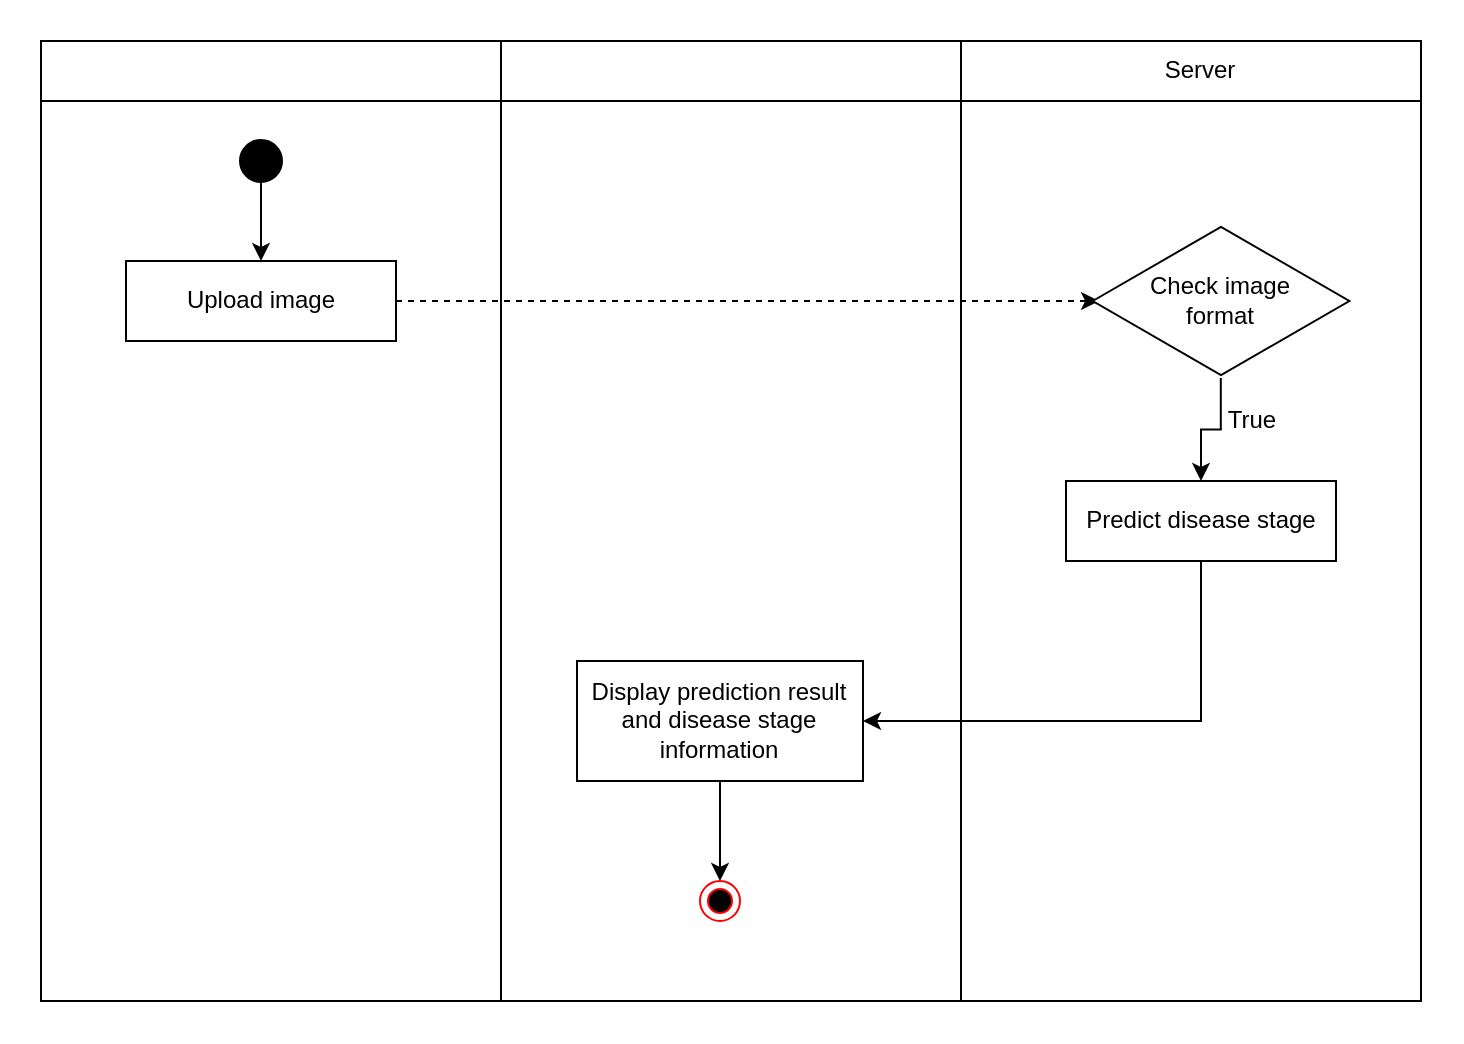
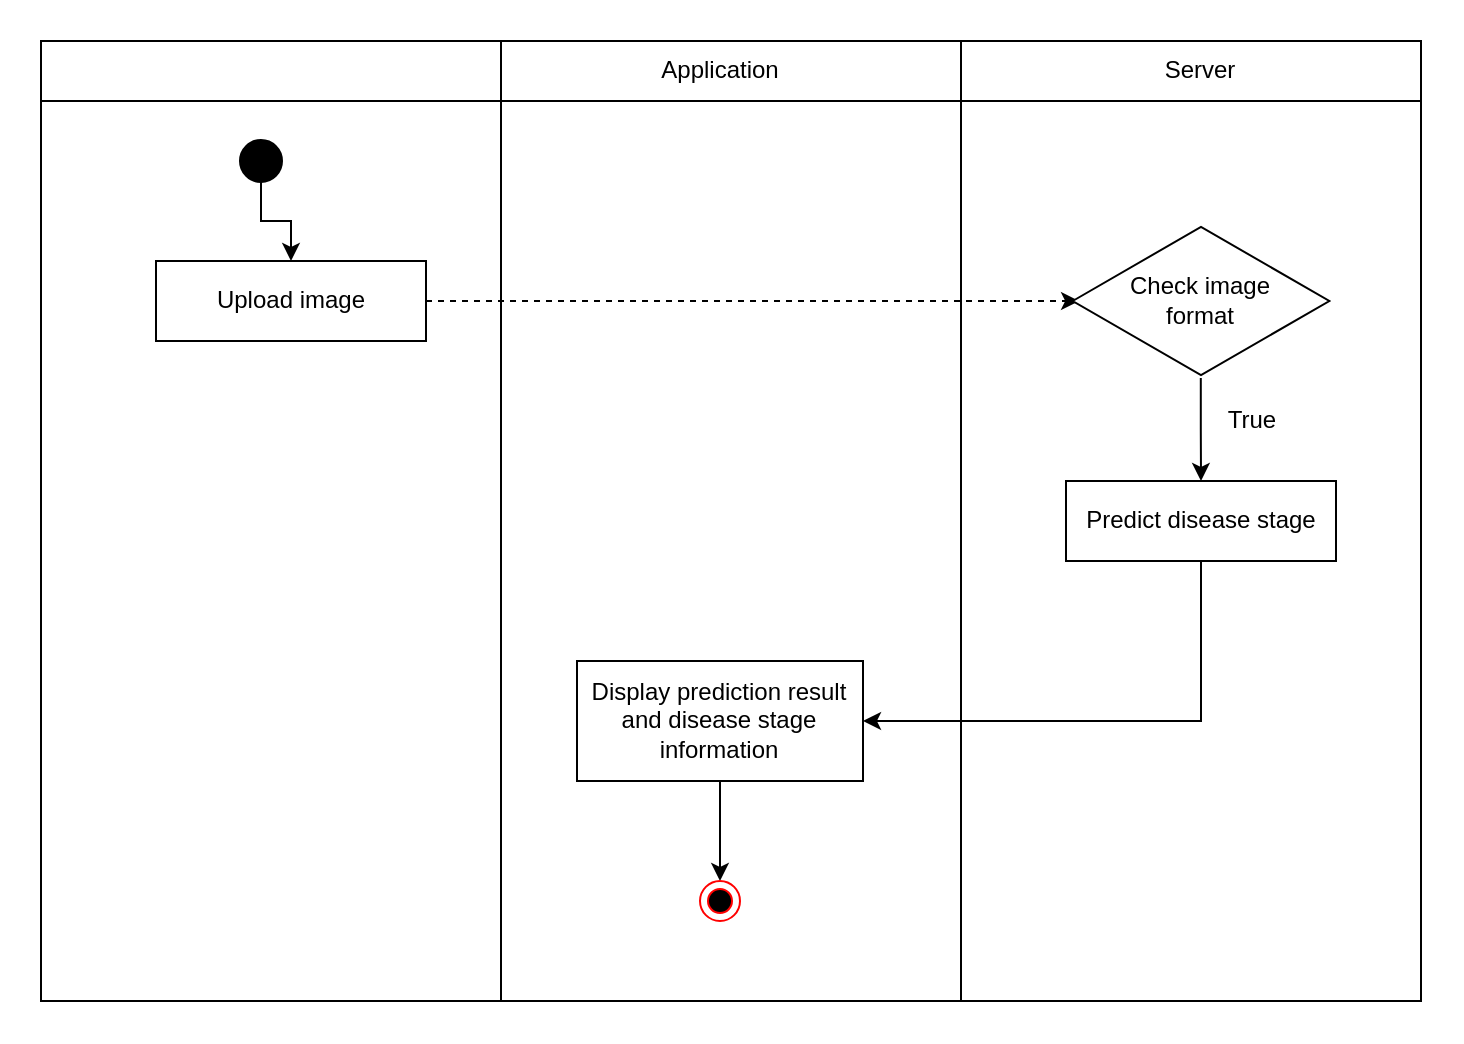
node "Application": added
node "Upload image": moved (261, 301) -> (291, 301)
node "Check image format": moved (1221, 301) -> (1201, 301)
